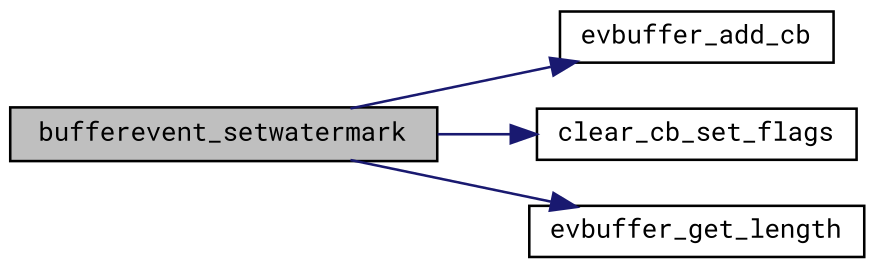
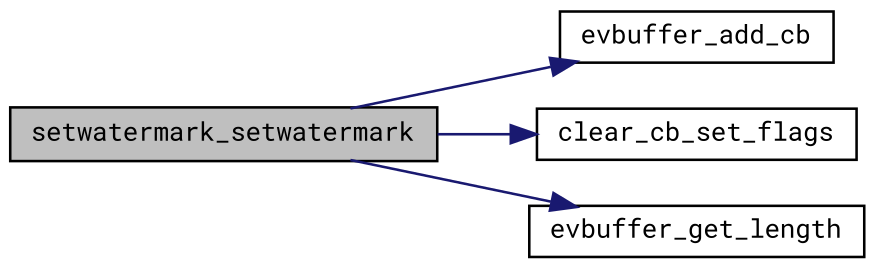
node "bufferevent_setwatermark": label "bufferevent_setwatermark" -> "setwatermark_setwatermark"
